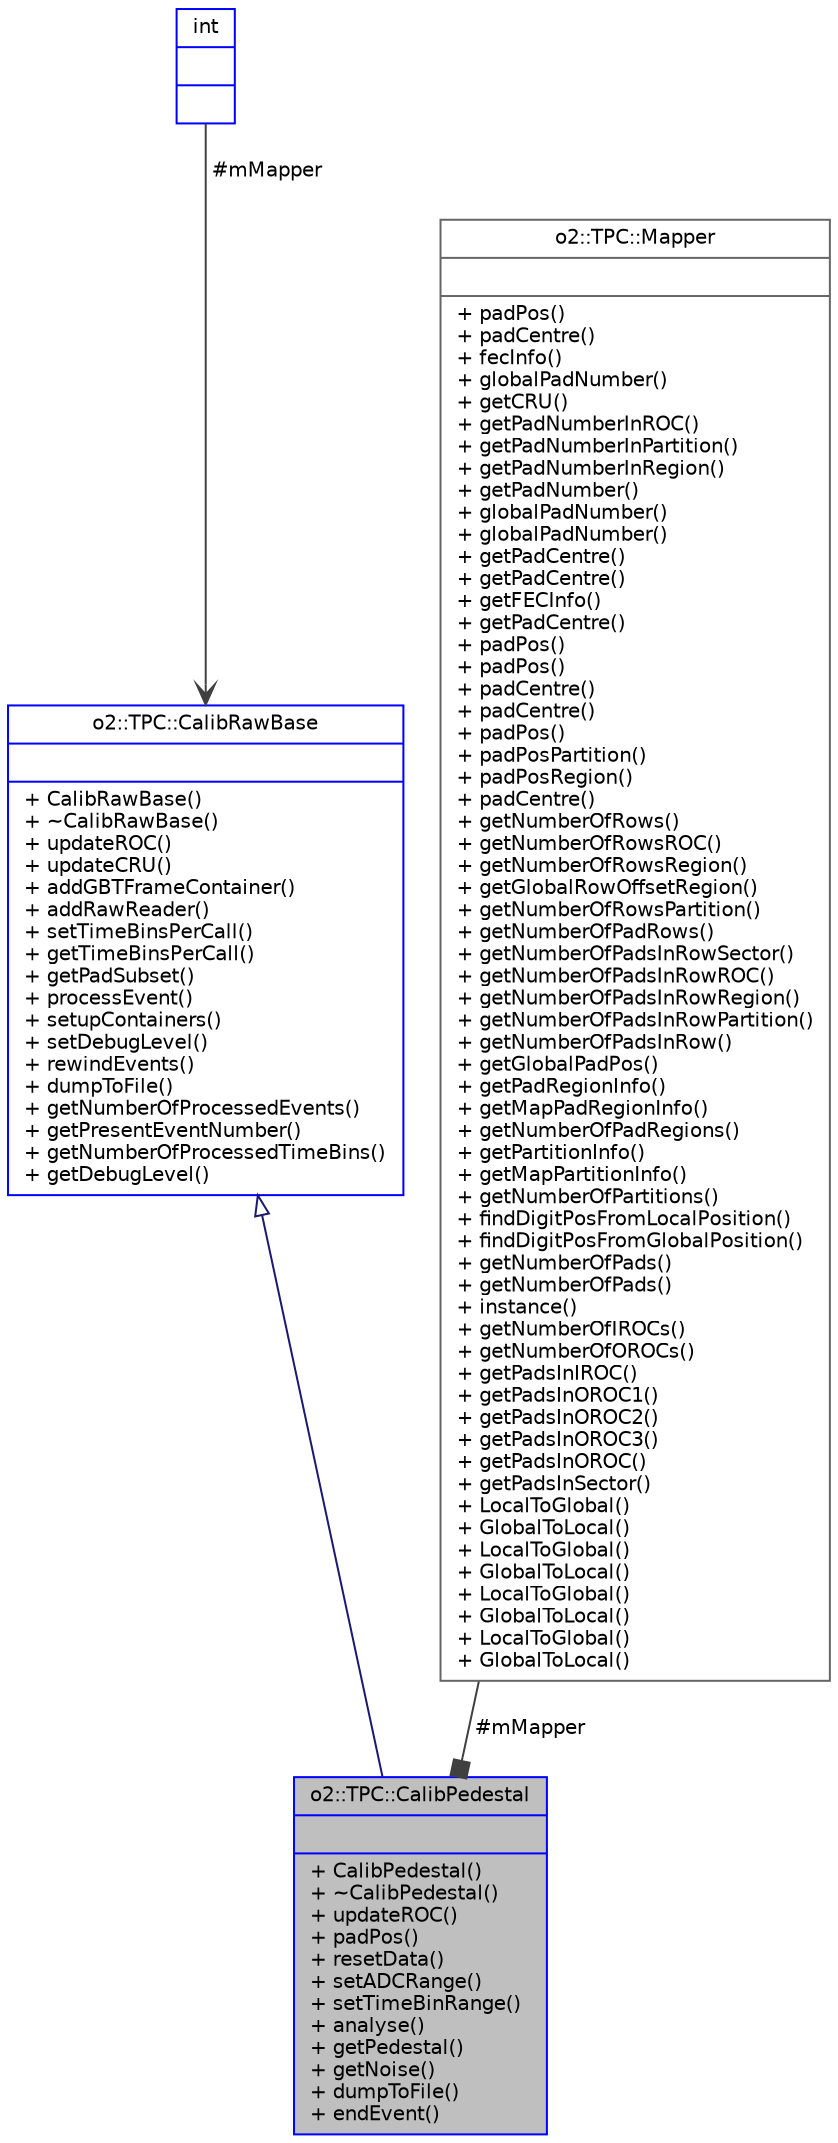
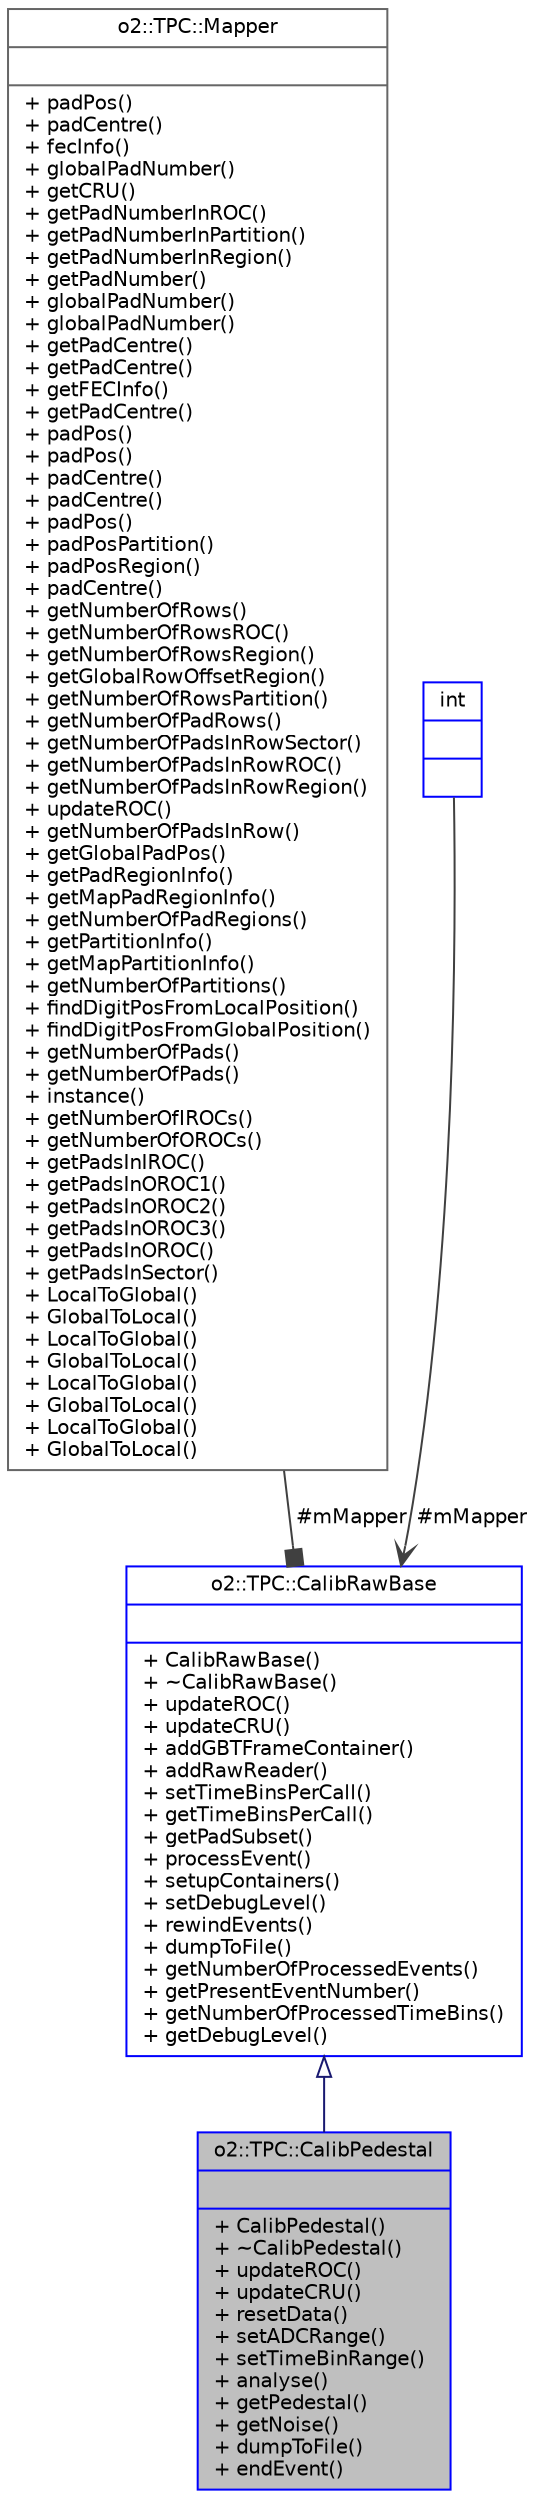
node "o2::TPC::Mapper": text "+ getNumberOfPadsInRowPartition()" -> "+ updateROC()"
edge "o2::TPC::Mapper" -> "o2::TPC::CalibPedestal": now "o2::TPC::Mapper" -> "o2::TPC::CalibRawBase"
node "o2::TPC::CalibPedestal": text "+ padPos()" -> "+ updateCRU()"
